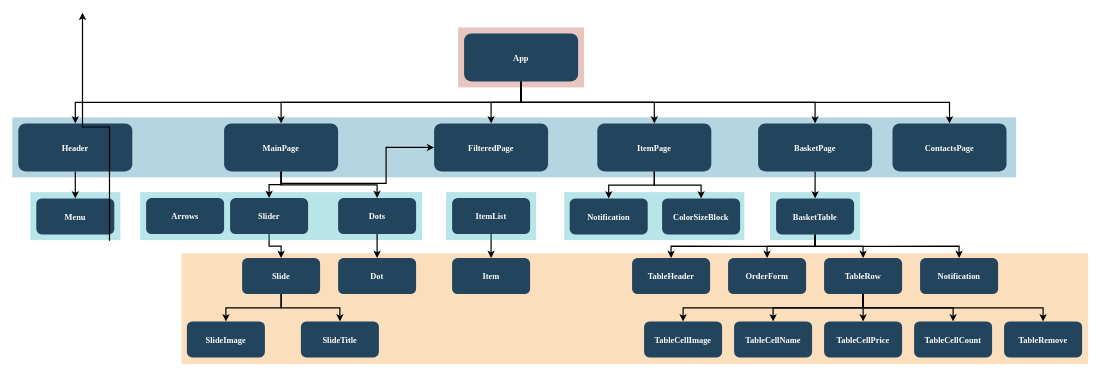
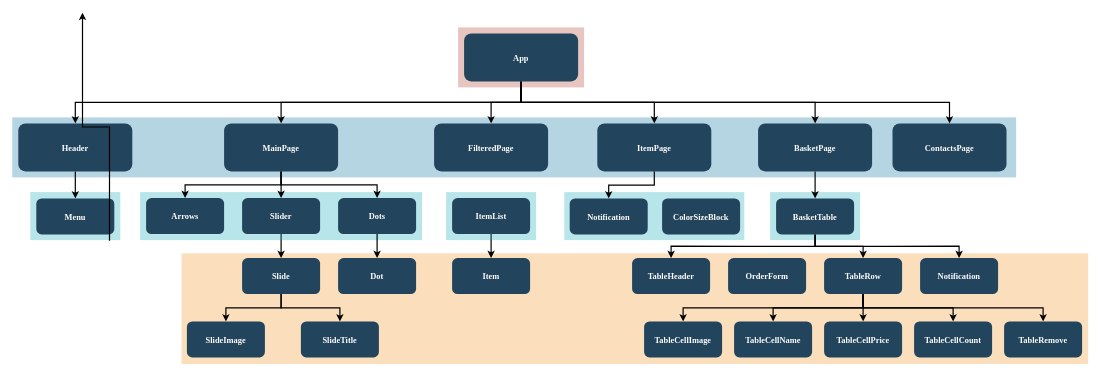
edge "MainPage" -> "FilteredPage": now "MainPage" -> "Arrows"
edge "ItemPage" -> "ColorSizeBlock": removed
node "Slider": moved (269, 216) -> (281, 216)
edge "BasketTable" -> "OrderForm": removed
